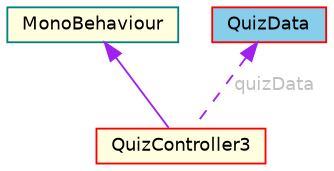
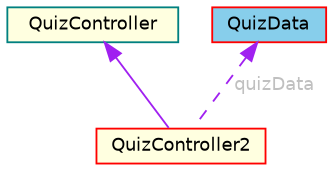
node "MonoBehaviour": label "MonoBehaviour" -> "QuizController"
node "QuizController3": label "QuizController3" -> "QuizController2"
